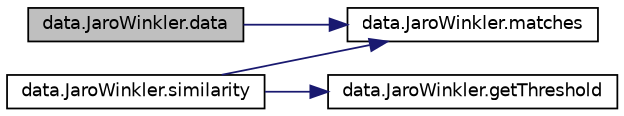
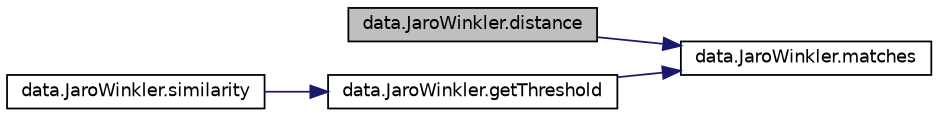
node "data.JaroWinkler.data": label "data.JaroWinkler.data" -> "data.JaroWinkler.distance"
edge "data.JaroWinkler.similarity" -> "data.JaroWinkler.matches": now "data.JaroWinkler.getThreshold" -> "data.JaroWinkler.matches"
